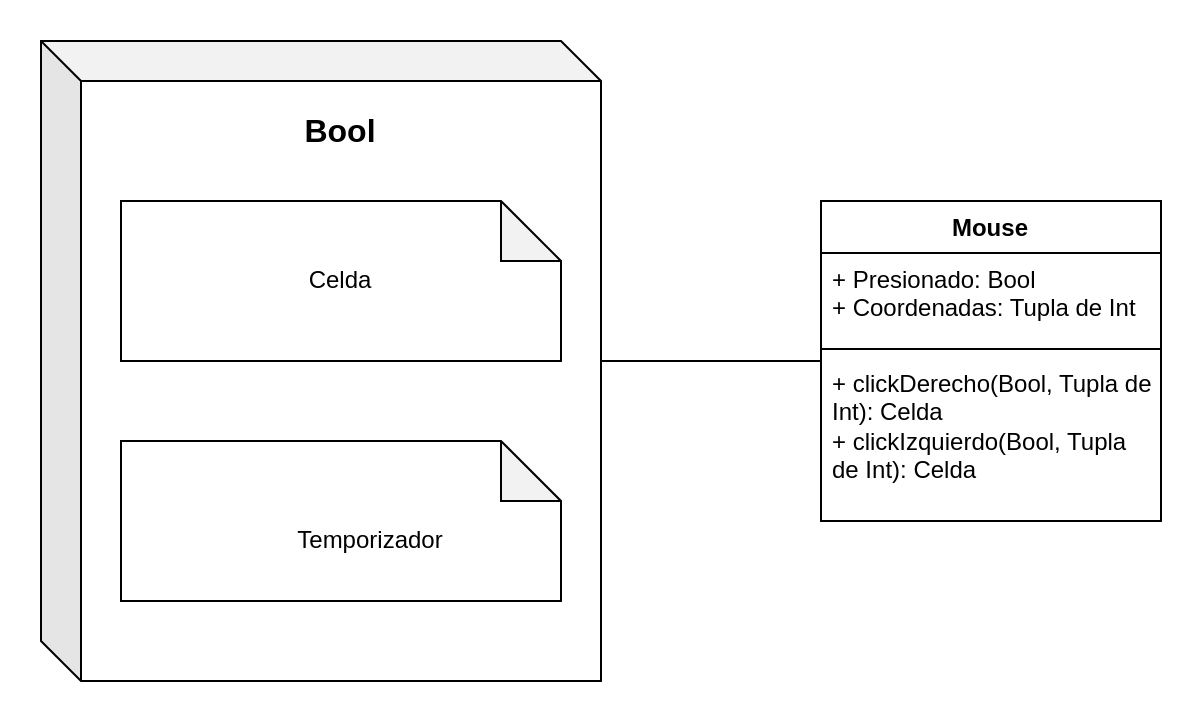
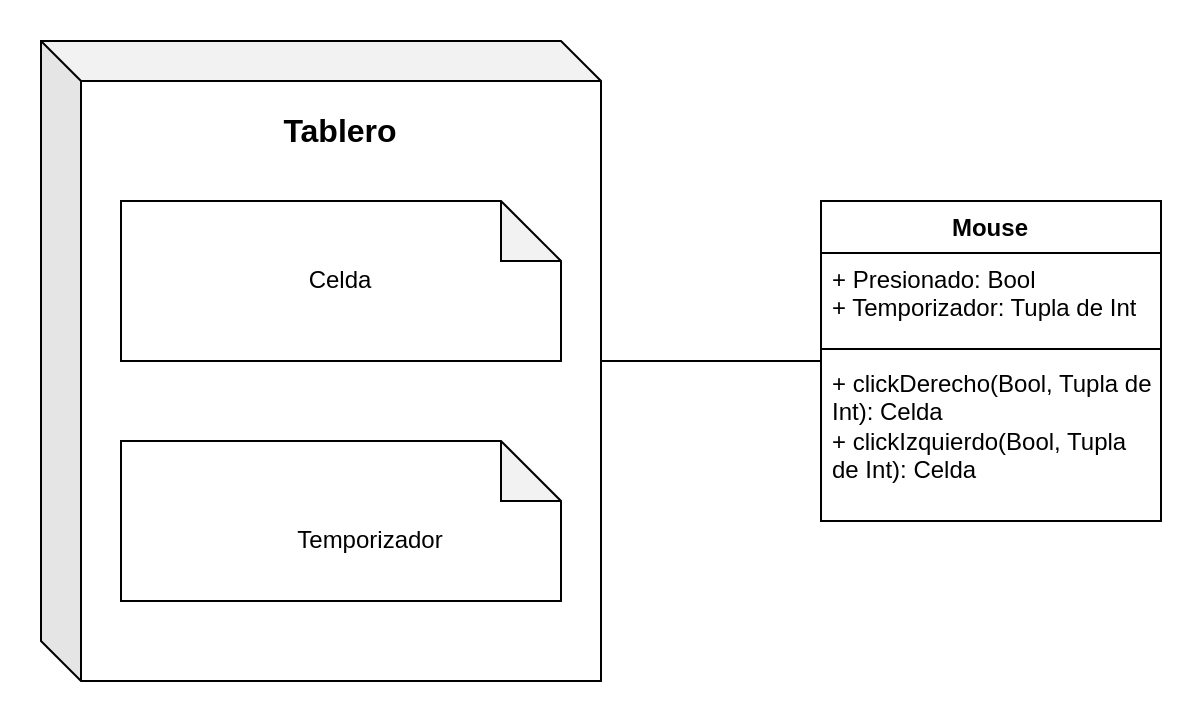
node "Bool": label "Bool" -> "Tablero"
node "+ Presionado: Bool + Coordenadas: Tupla de Int": label "+ Presionado: Bool + Coordenadas: Tupla de Int" -> "+ Presionado: Bool + Temporizador: Tupla de Int"
